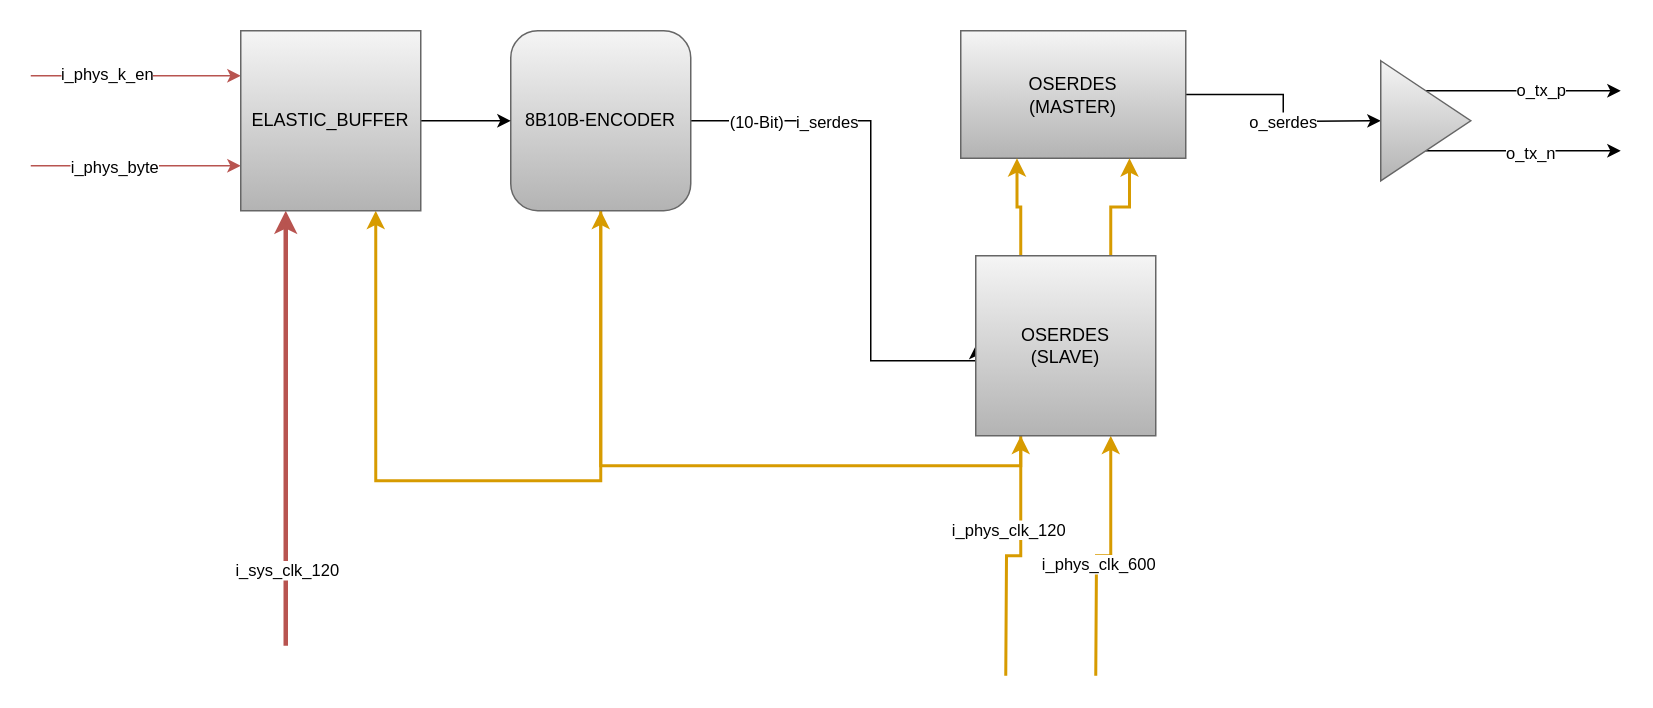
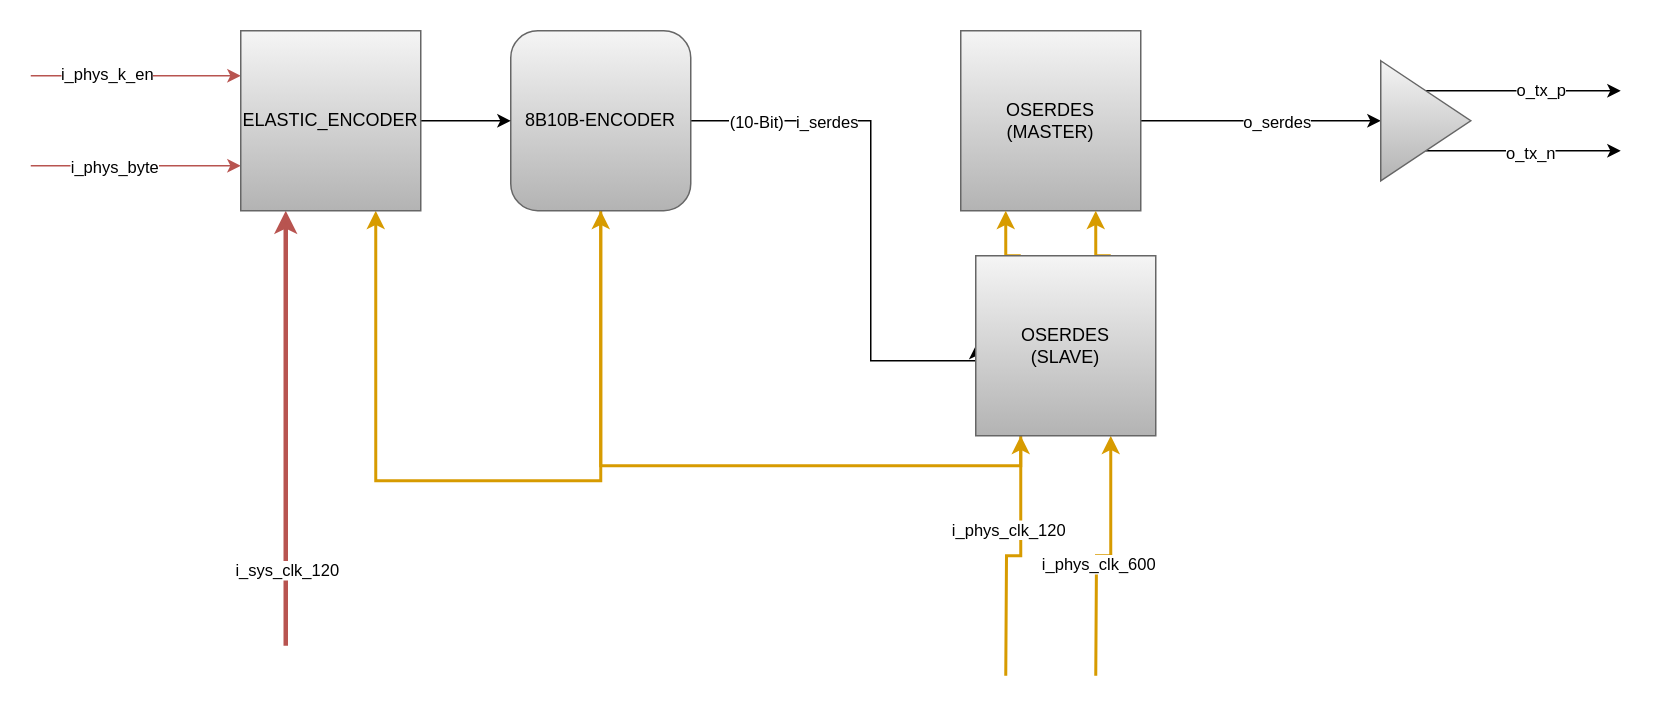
node "OSERDES (MASTER)": size 225x128 -> 180x180
node "ELASTIC_BUFFER": label "ELASTIC_BUFFER" -> "ELASTIC_ENCODER"
